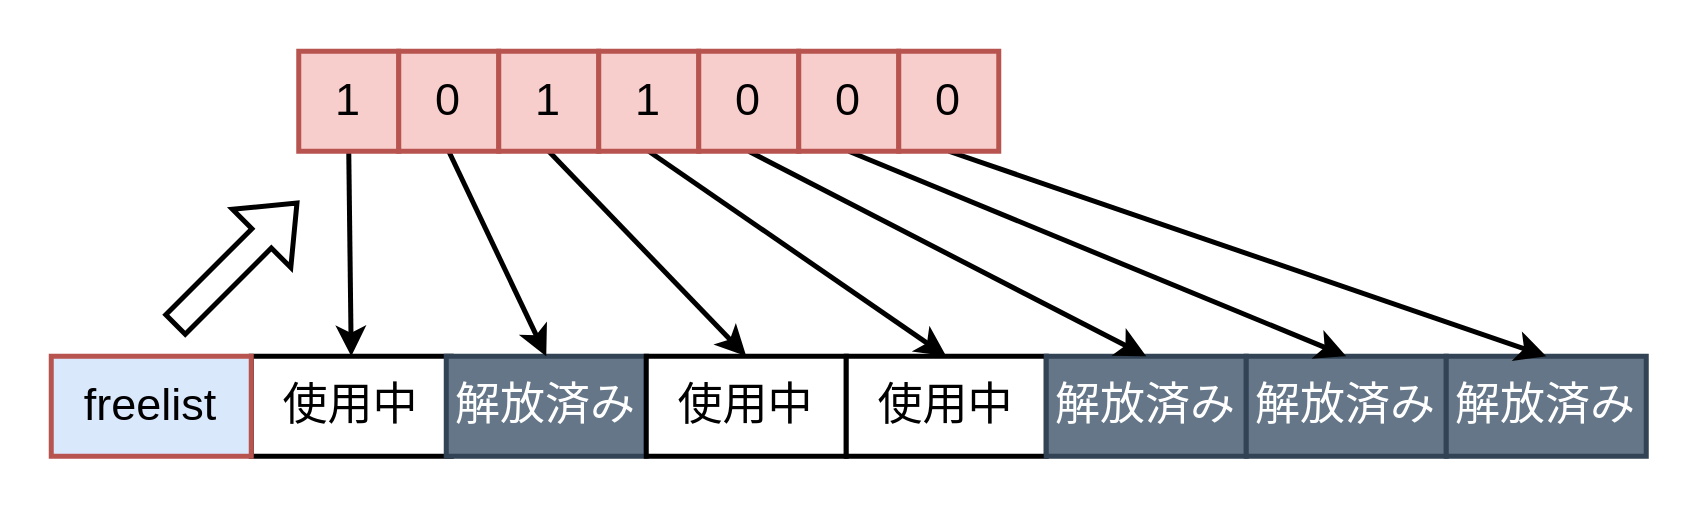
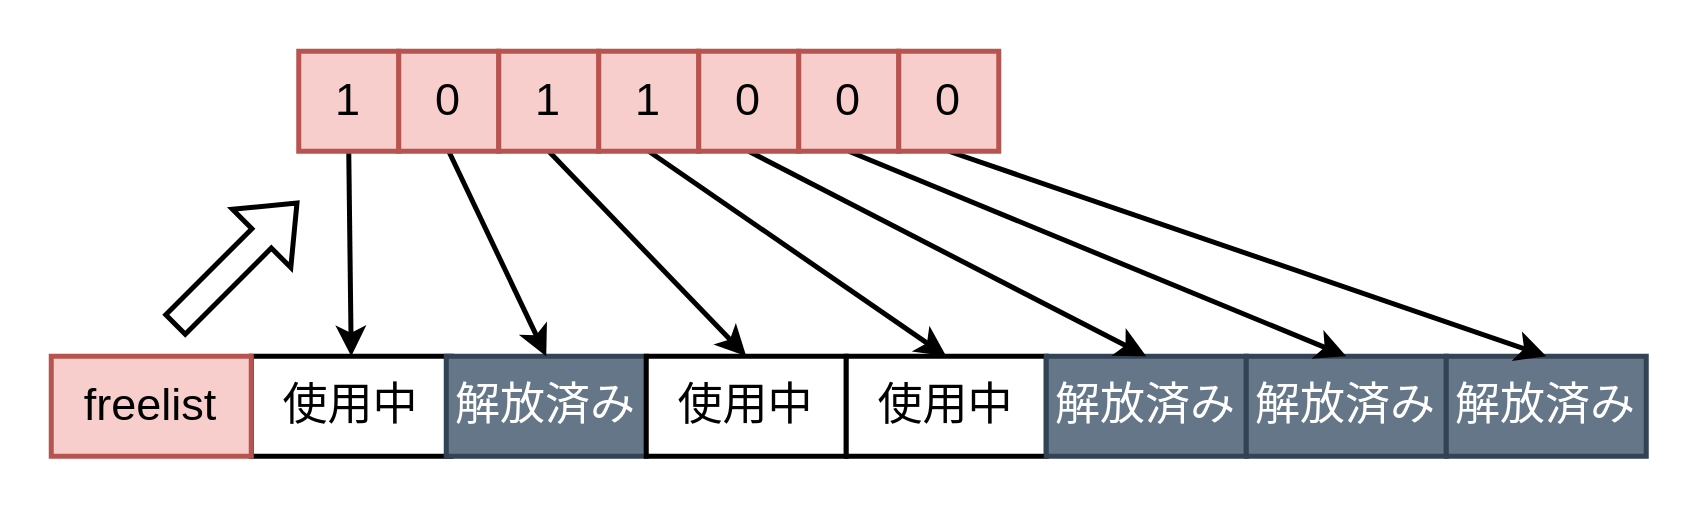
node "freelist": fillcolor #dae8fc -> #f8cecc
